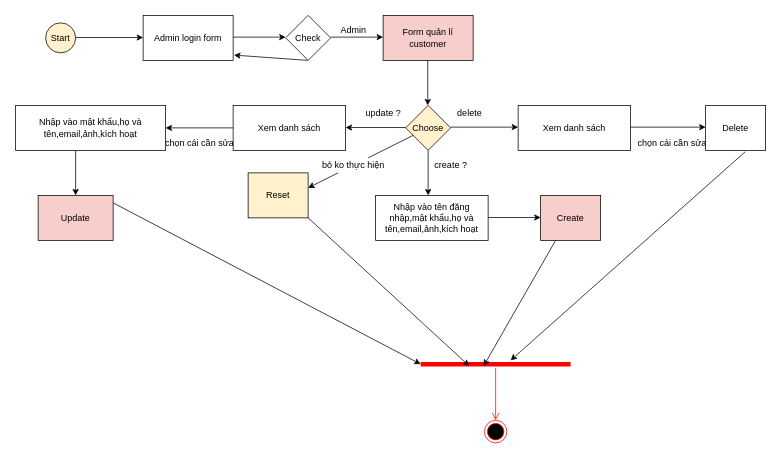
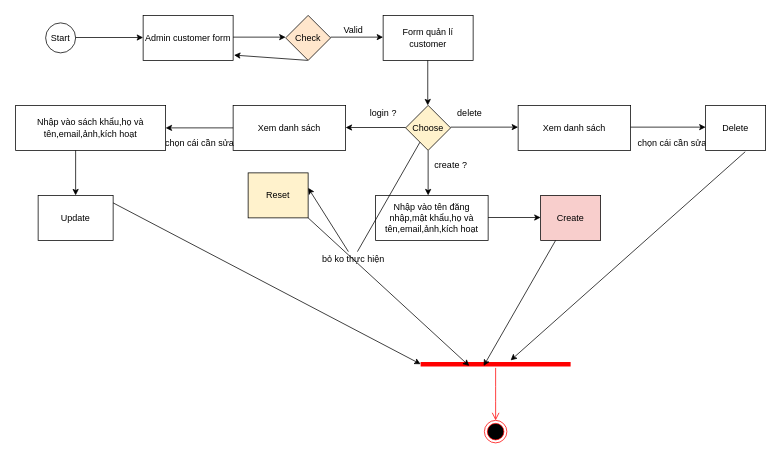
node "Admin": label "Admin" -> "Valid"
node "Start": fillcolor #fff2cc -> #ffffff
node "Admin login form": label "Admin login form" -> "Admin customer form"
node "Check": fillcolor #ffffff -> #ffe6cc
node "Form quản lí customer": fillcolor #f8cecc -> #ffffff
node "update ?": label "update ?" -> "login ?"
node "Nhập vào mật khẩu,họ và tên,email,ảnh,kích hoạt": label "Nhập vào mật khẩu,họ và tên,email,ảnh,kích hoạt" -> "Nhập vào sách khẩu,họ và tên,email,ảnh,kích hoạt"
node "bỏ ko thực hiện": moved (353, 165) -> (353, 259)
node "Update": fillcolor #f8cecc -> #ffffff
